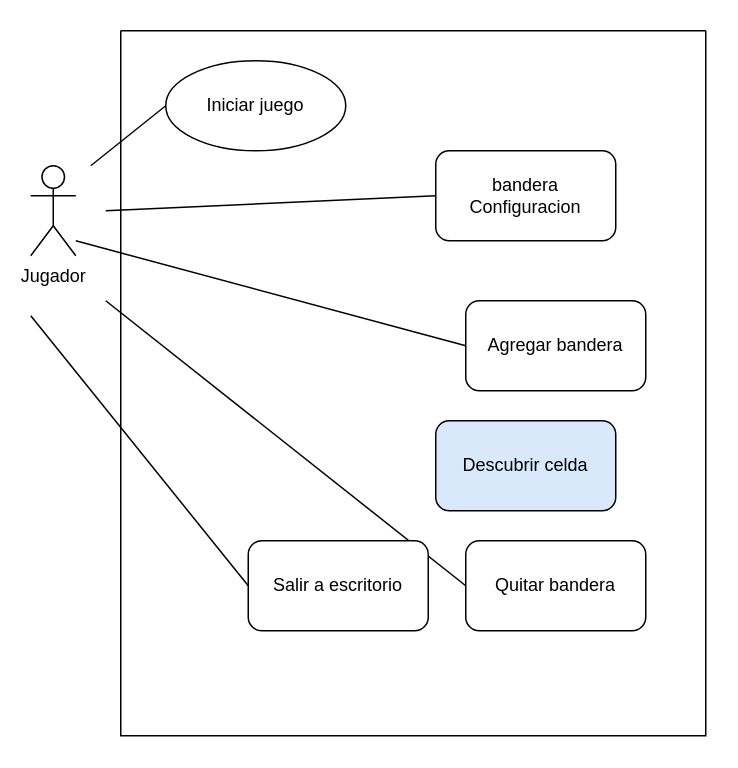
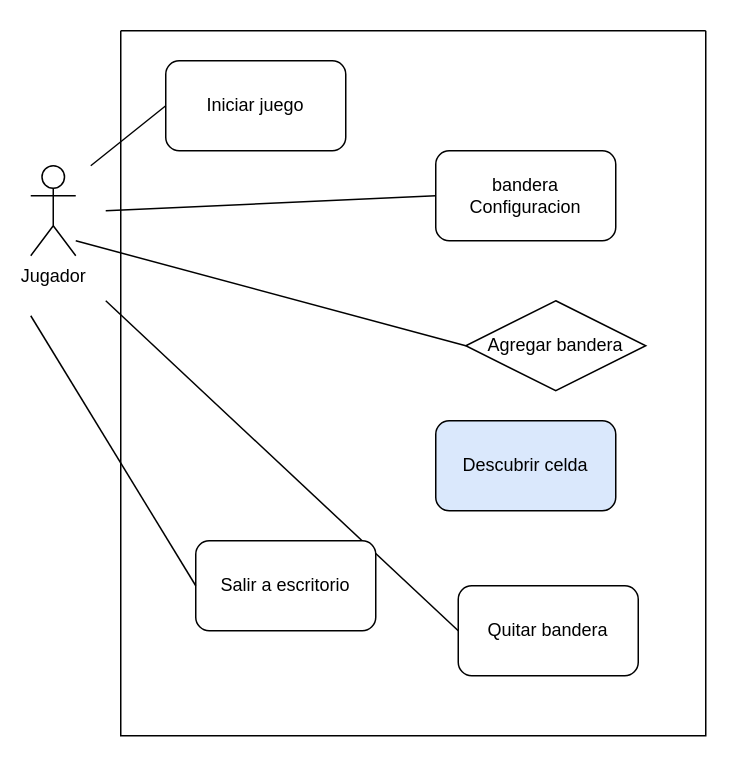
node "Iniciar juego": shape ellipse -> rounded rectangle
node "Agregar bandera": shape rounded rectangle -> diamond
node "Salir a escritorio": moved (338, 586) -> (286, 586)
node "Quitar bandera": moved (556, 586) -> (548, 631)
